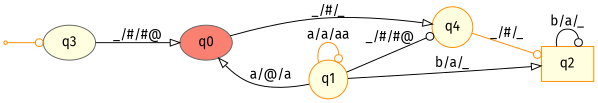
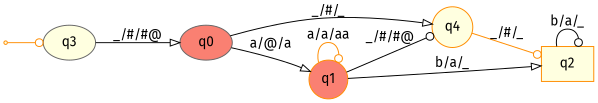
node "q1": fillcolor lightyellow -> salmon
edge "q1" -> "q0": reversed
